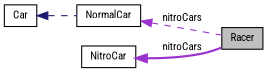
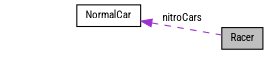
node "Car": removed
node "NitroCar": removed
